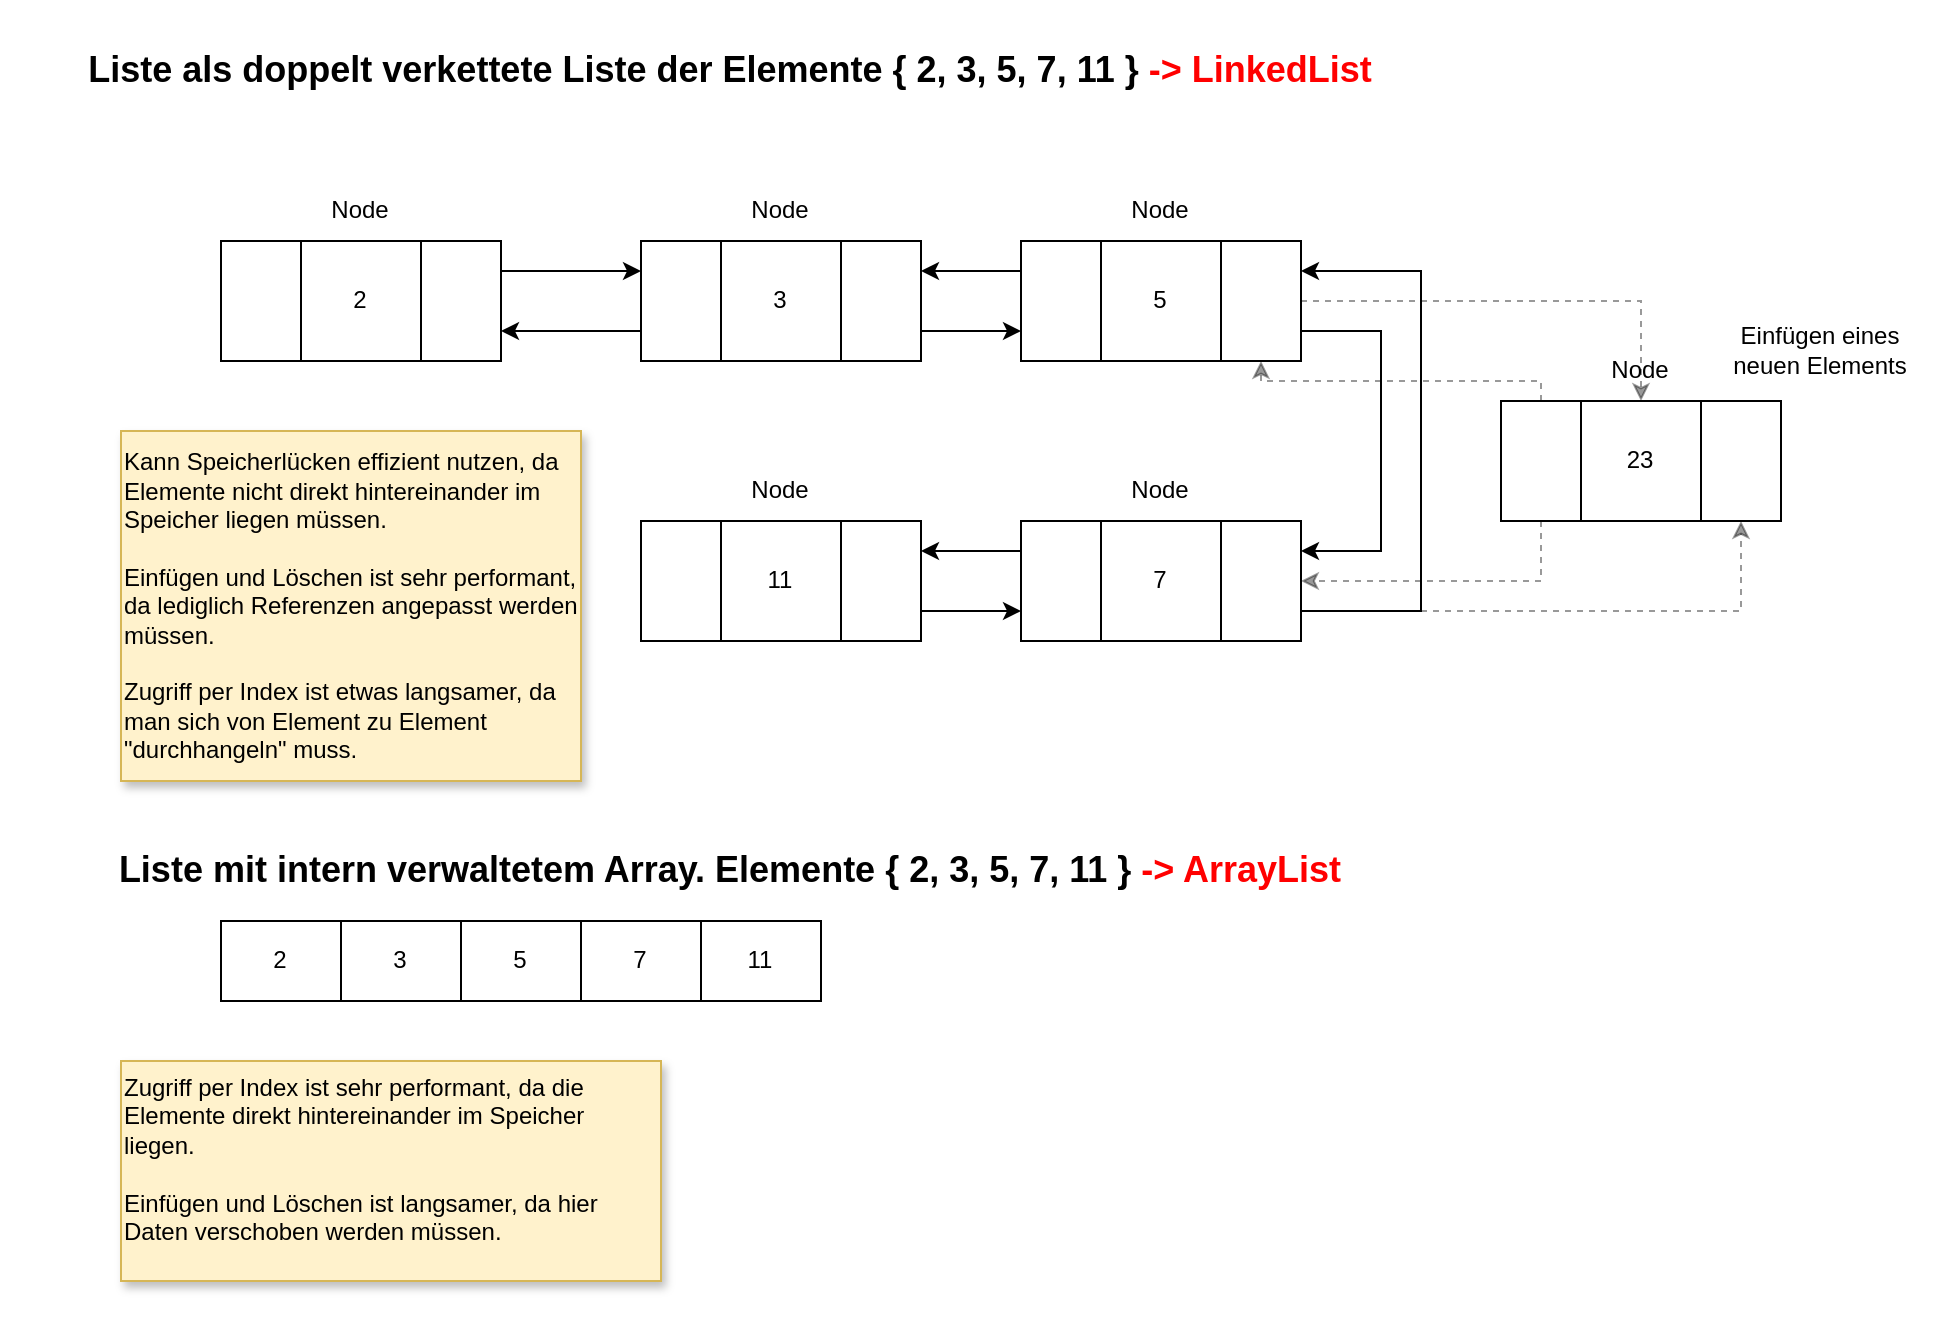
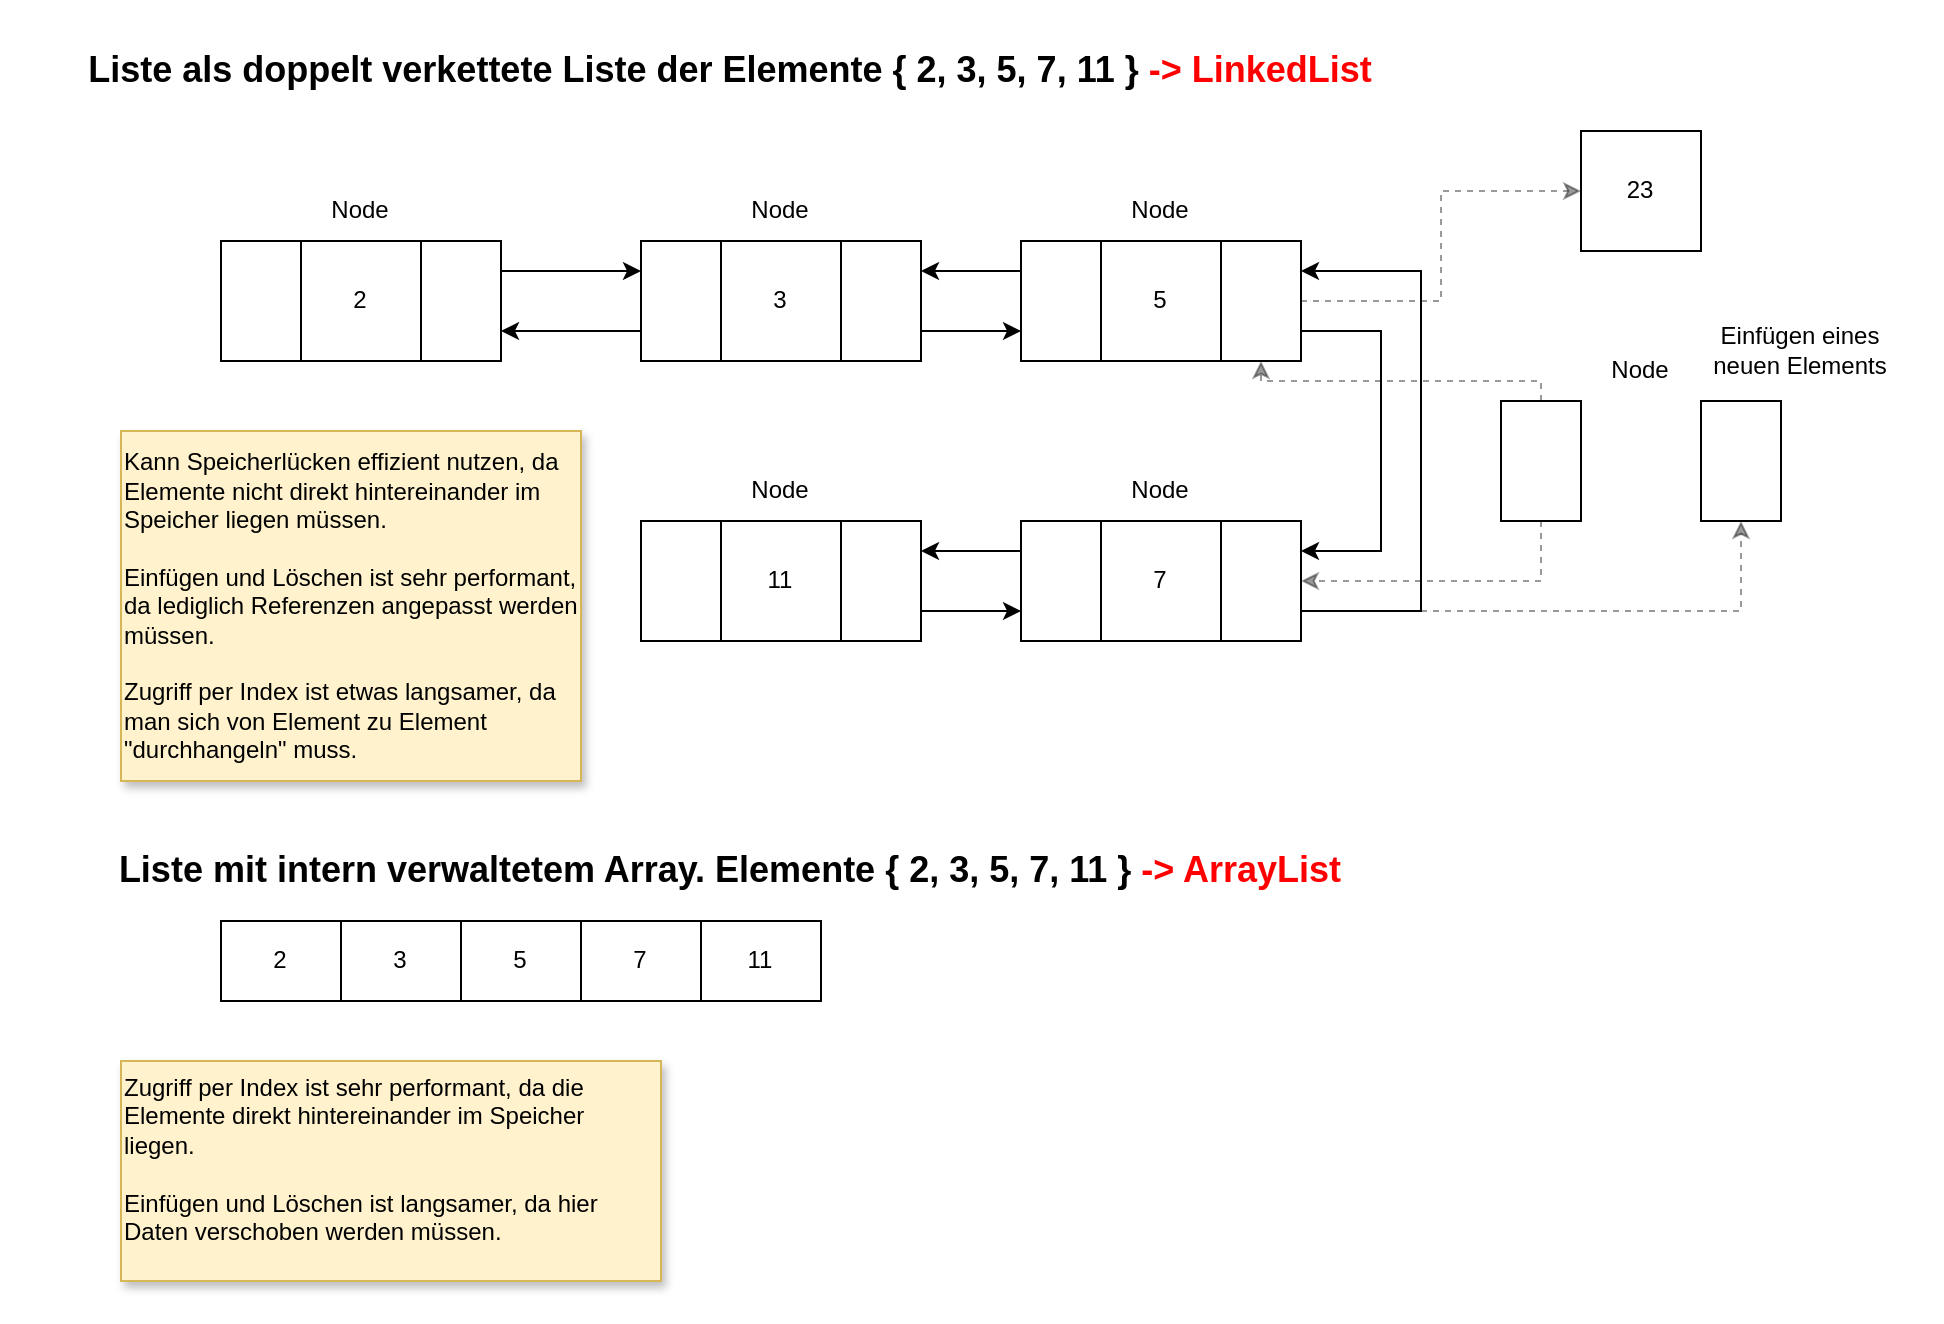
node "Einfügen eines neuen Elements": moved (1821, 351) -> (1801, 351)
node "23": moved (1641, 461) -> (1641, 191)
